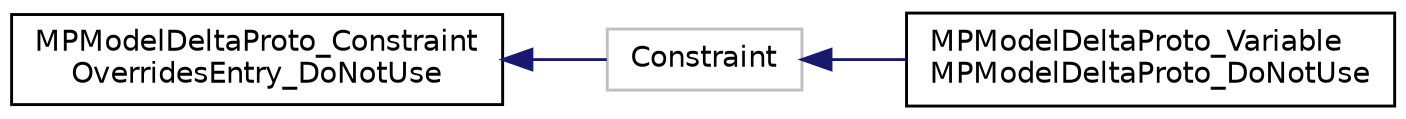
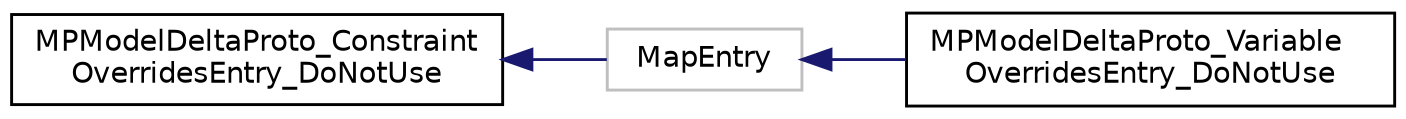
node "Constraint": label "Constraint" -> "MapEntry"
node "MPModelDeltaProto_Variable MPModelDeltaProto_DoNotUse": label "MPModelDeltaProto_Variable MPModelDeltaProto_DoNotUse" -> "MPModelDeltaProto_Variable OverridesEntry_DoNotUse"
